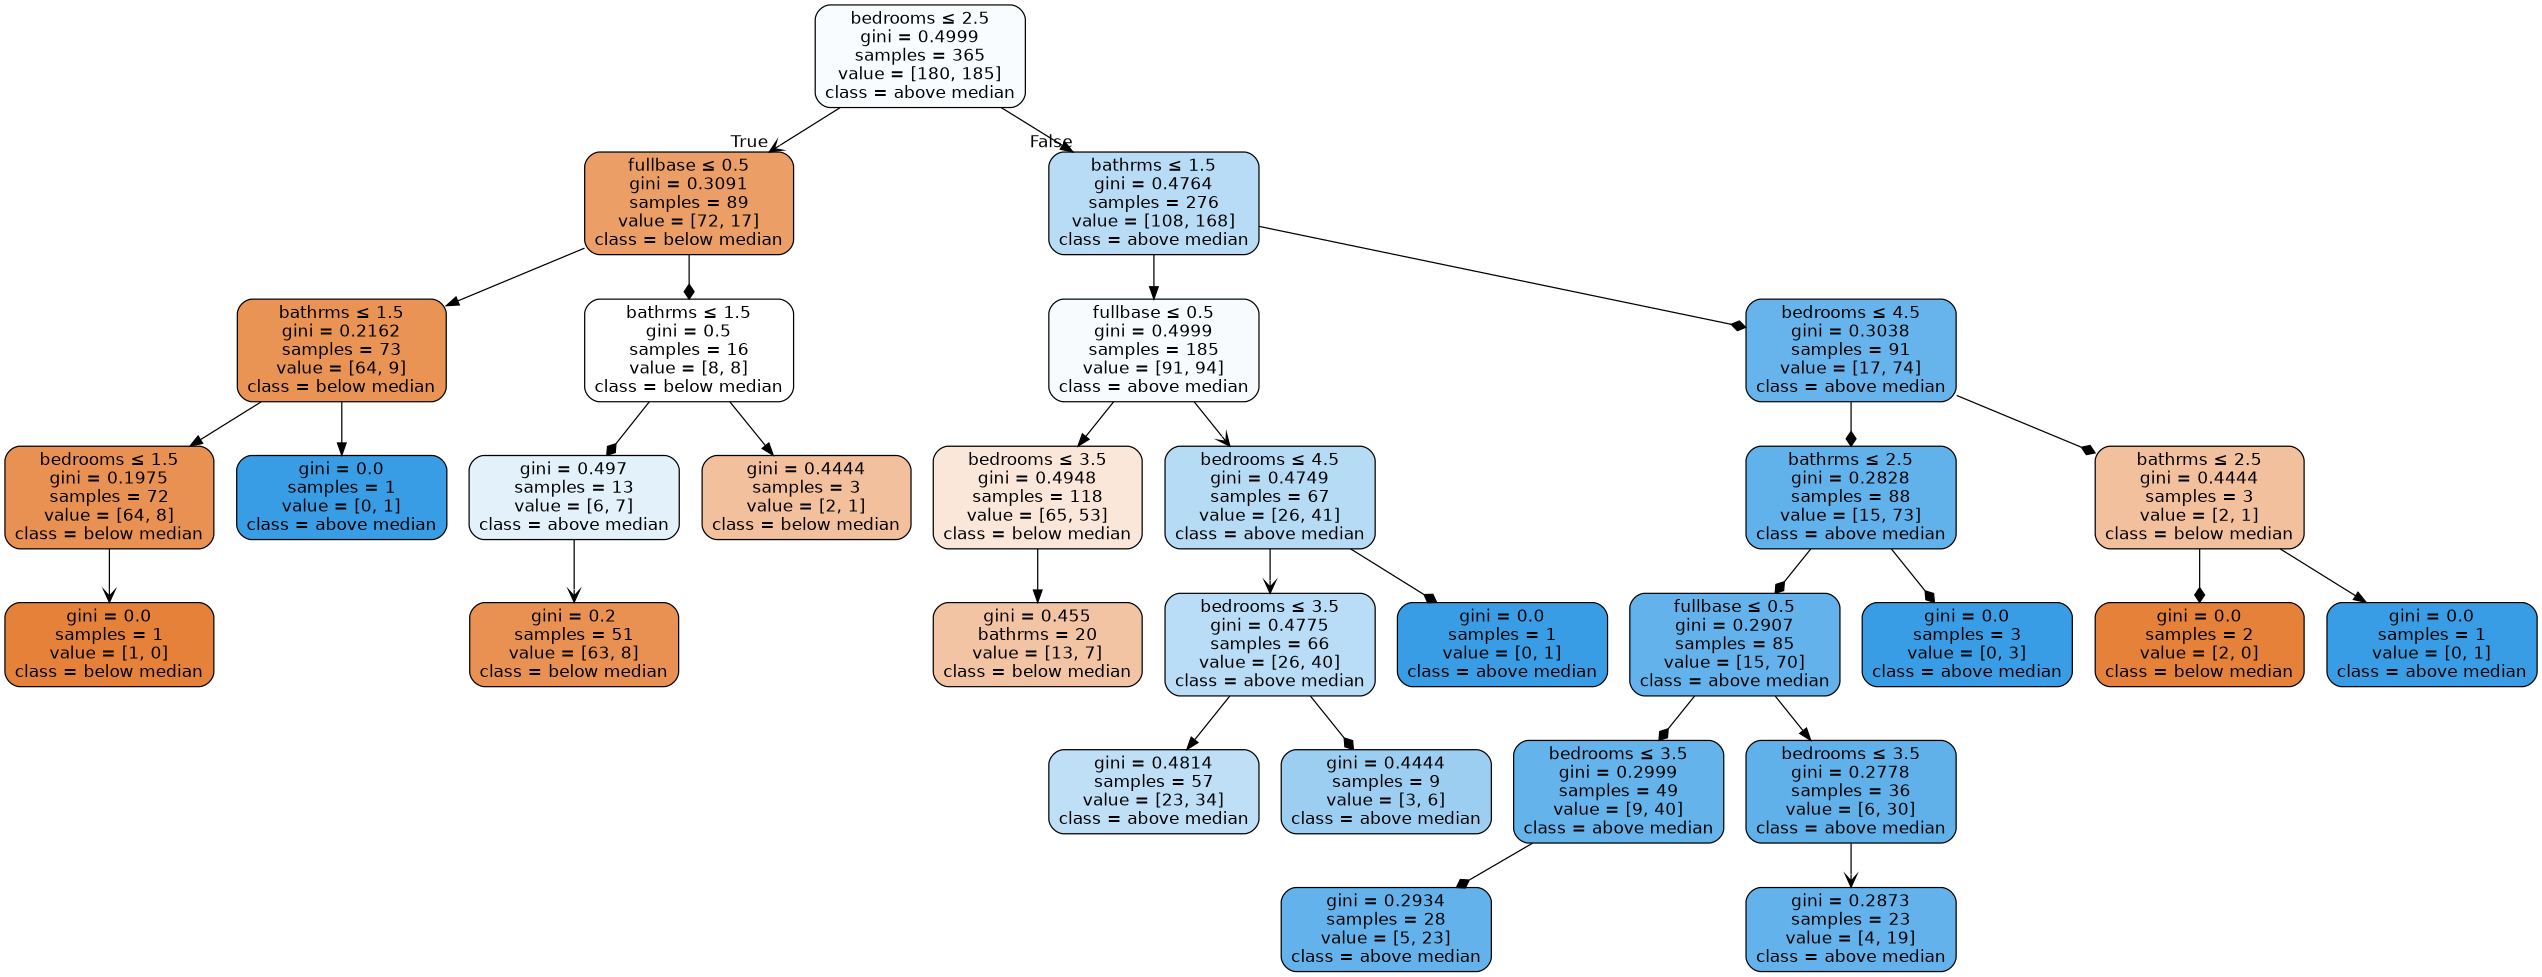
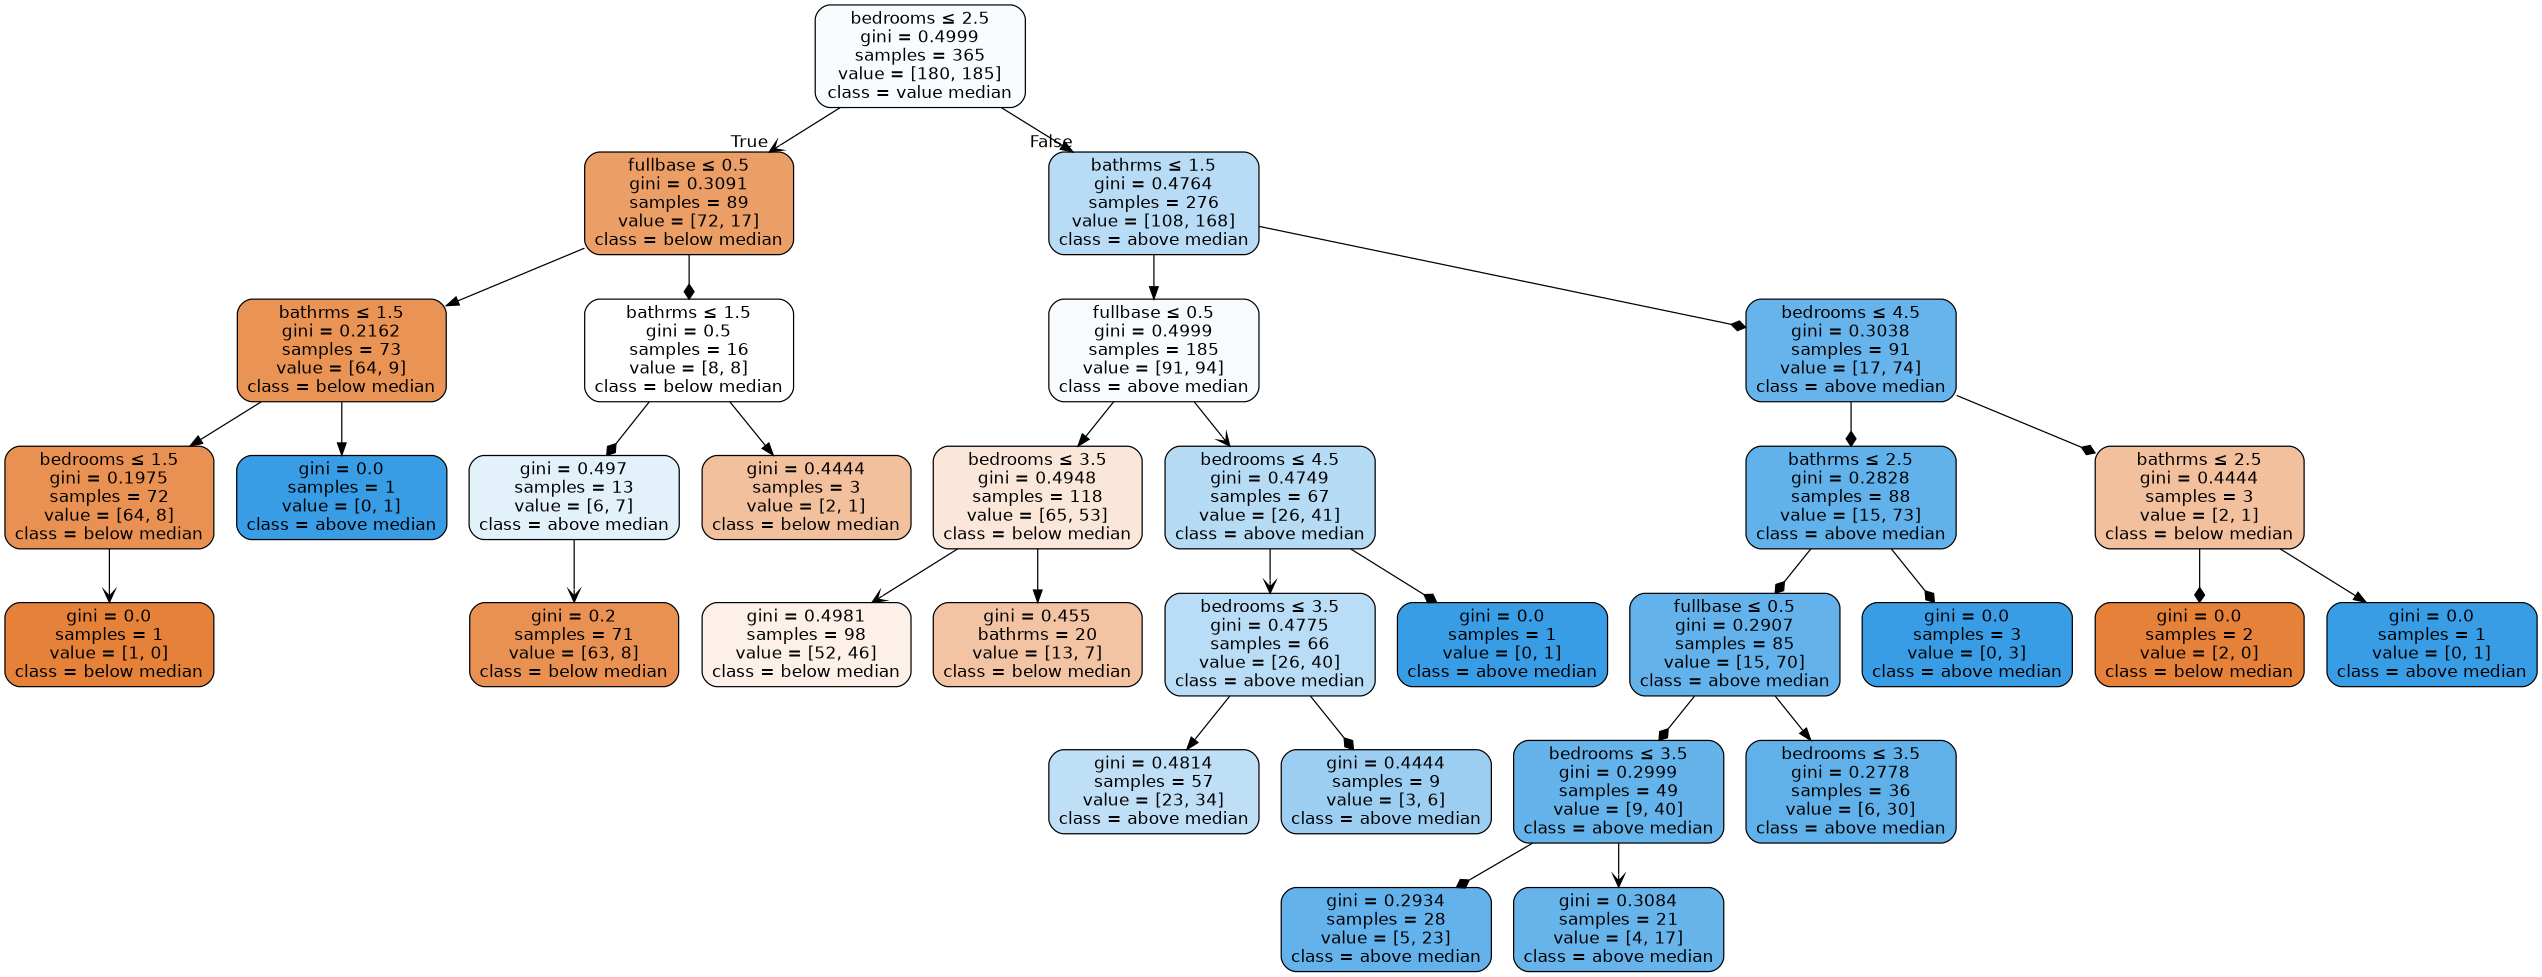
node "bedrooms ≤ 2.5": text "class = above median" -> "class = value median"
node "gini = 0.2": text "samples = 51" -> "samples = 71"
node "gini = 0.4981": added
node "gini = 0.3084": added
node "gini = 0.2873": removed
